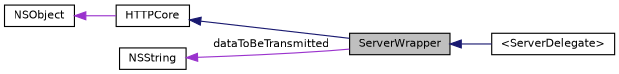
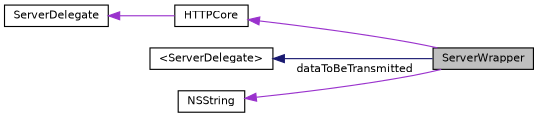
node "NSObject": label "NSObject" -> "ServerDelegate"
edge "ServerWrapper" -> "HTTPCore": color midnightblue -> darkorchid3
edge "<ServerDelegate>" -> "ServerWrapper": reversed
